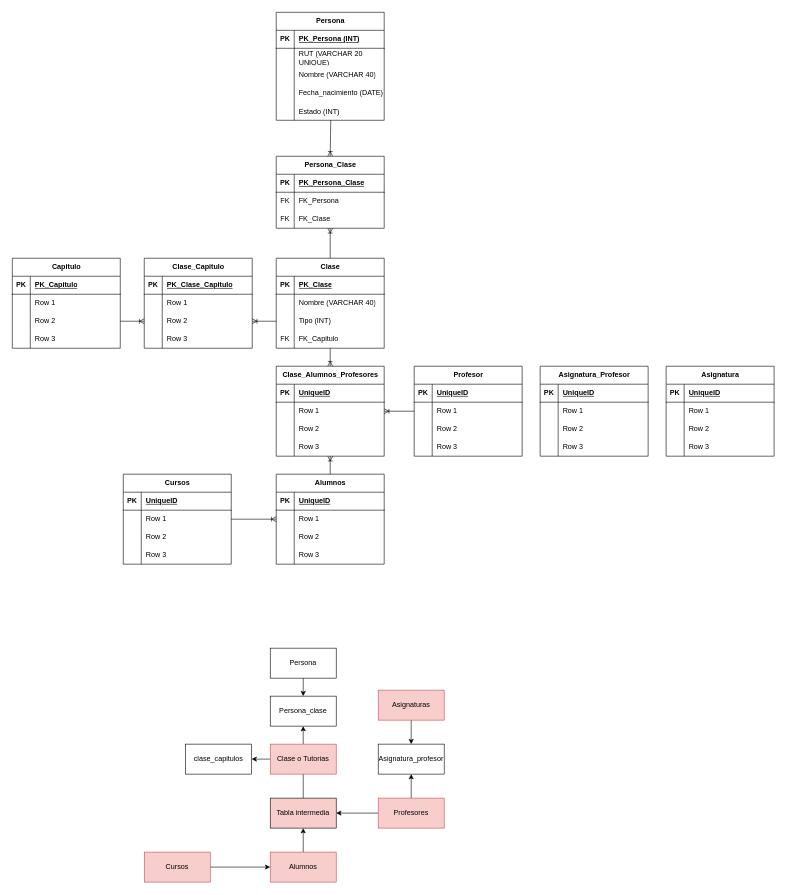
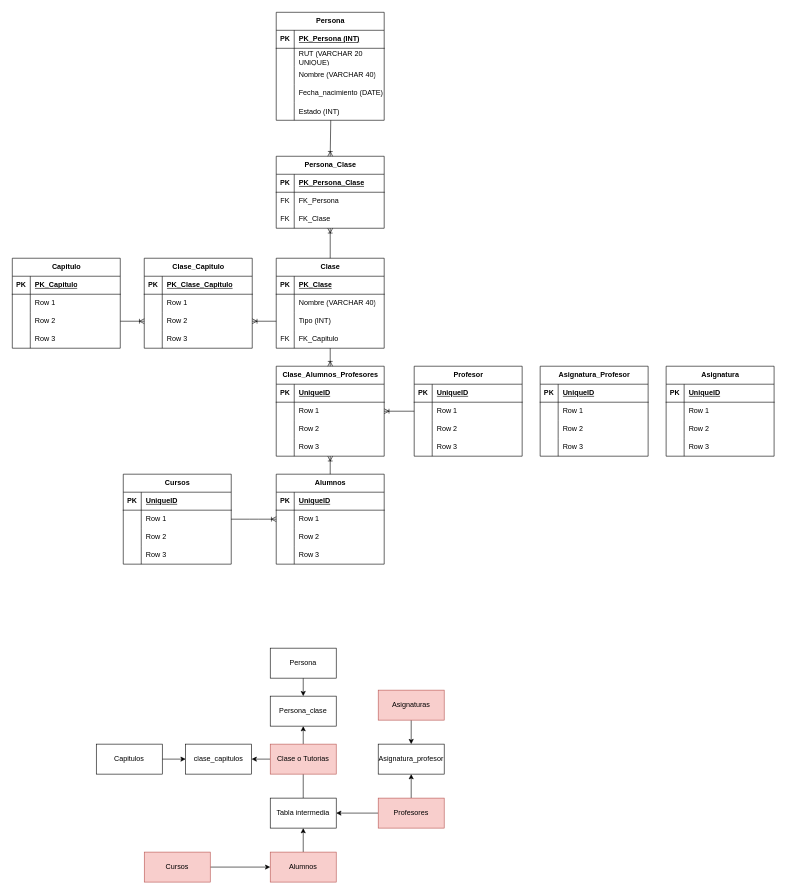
node "Capitulos": added
edge "Capitulos" -> "clase_capitulos": added
node "Tabla intermedia": fillcolor #f8cecc -> #ffffff
